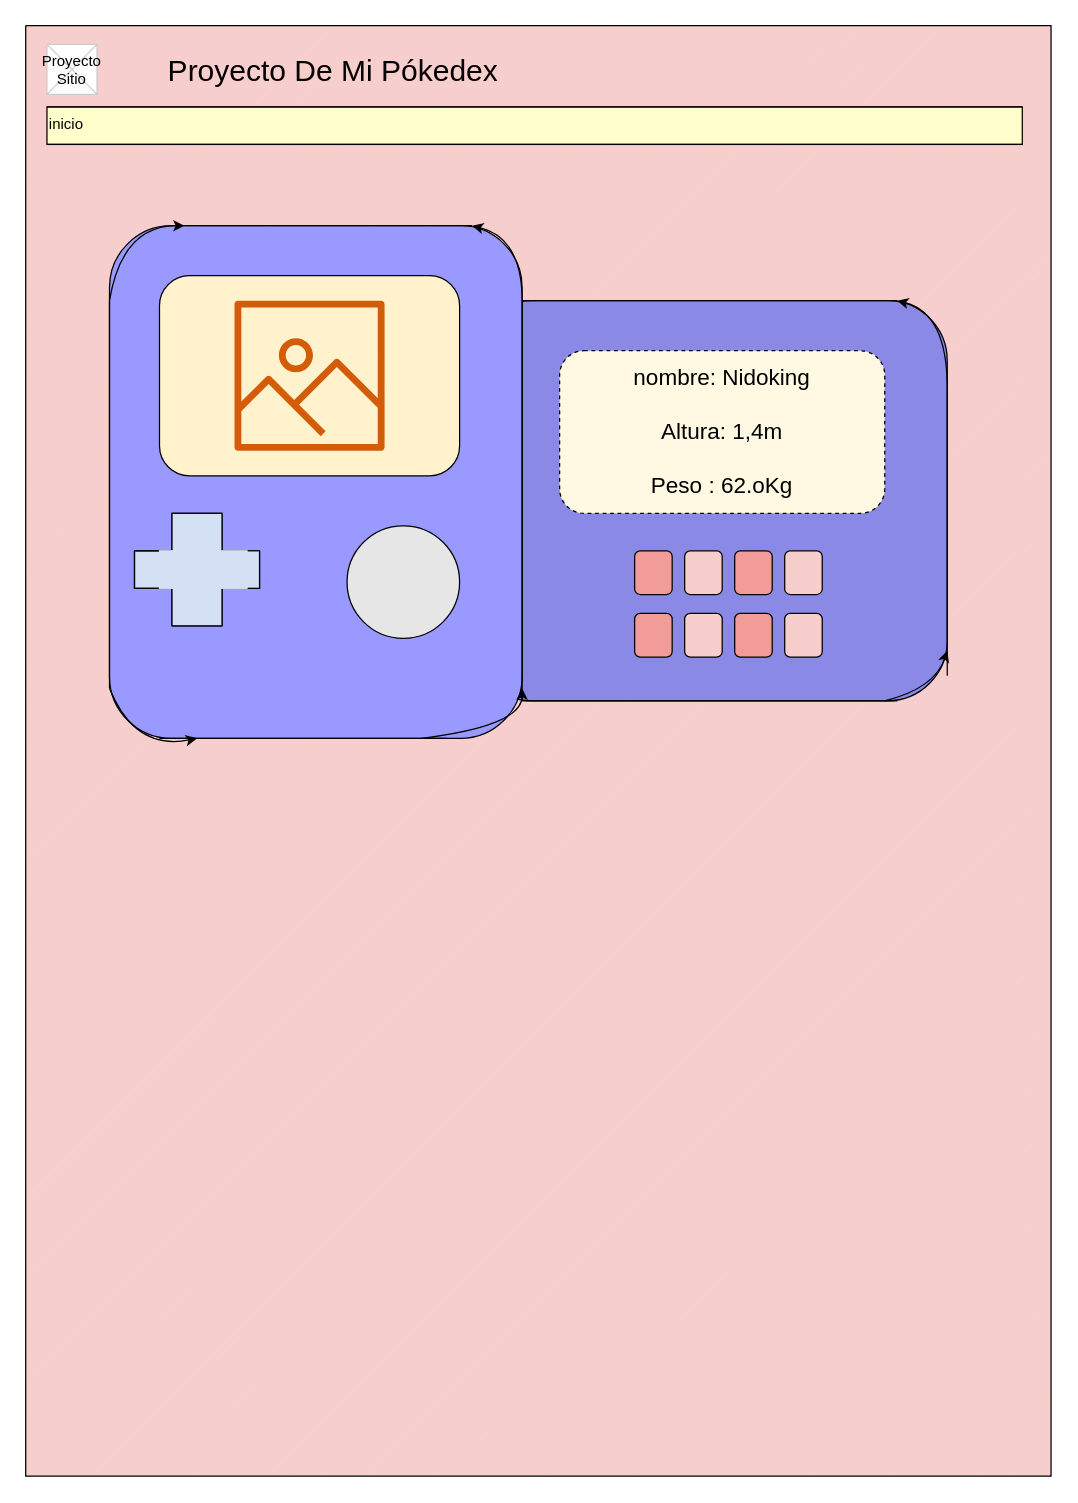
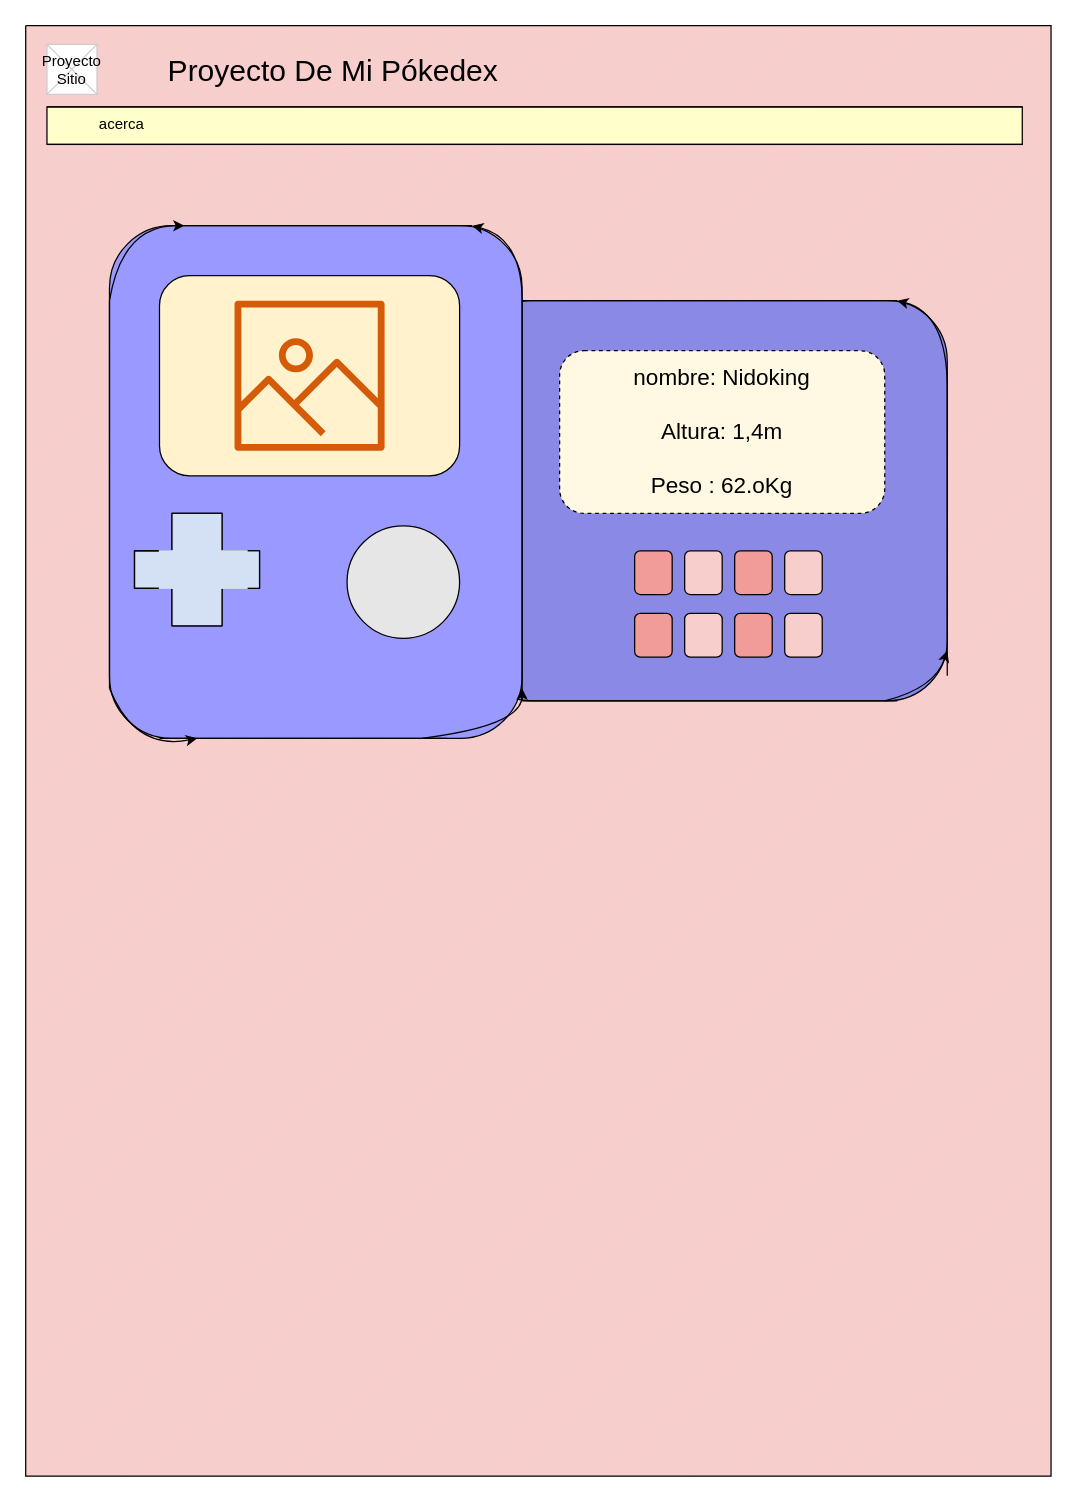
node "inicio": removed
node "acerca": added
